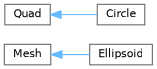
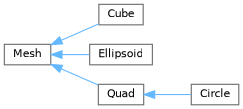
node "Cube": added
edge "Quad" -> "Mesh": added
